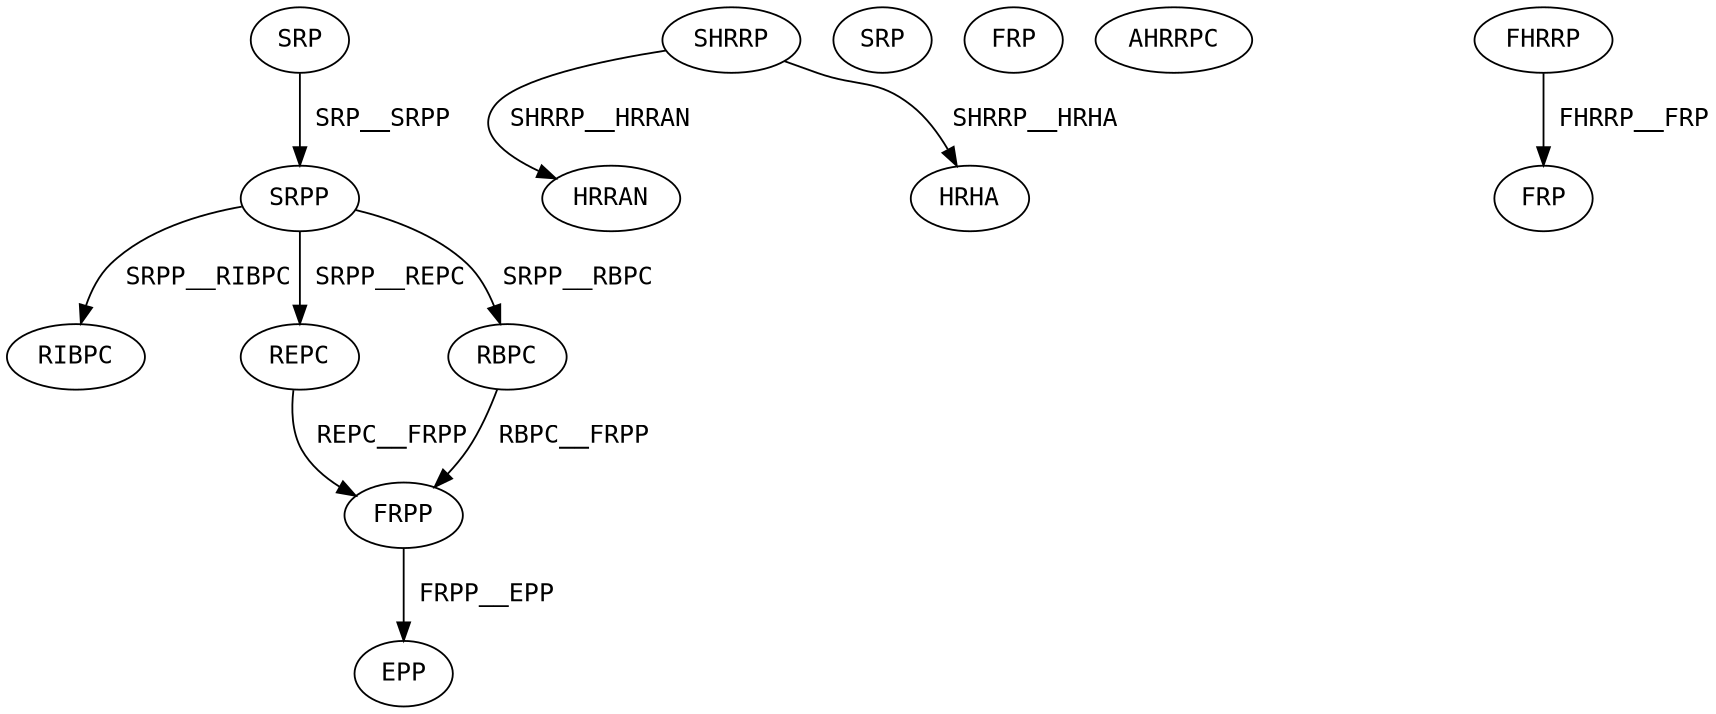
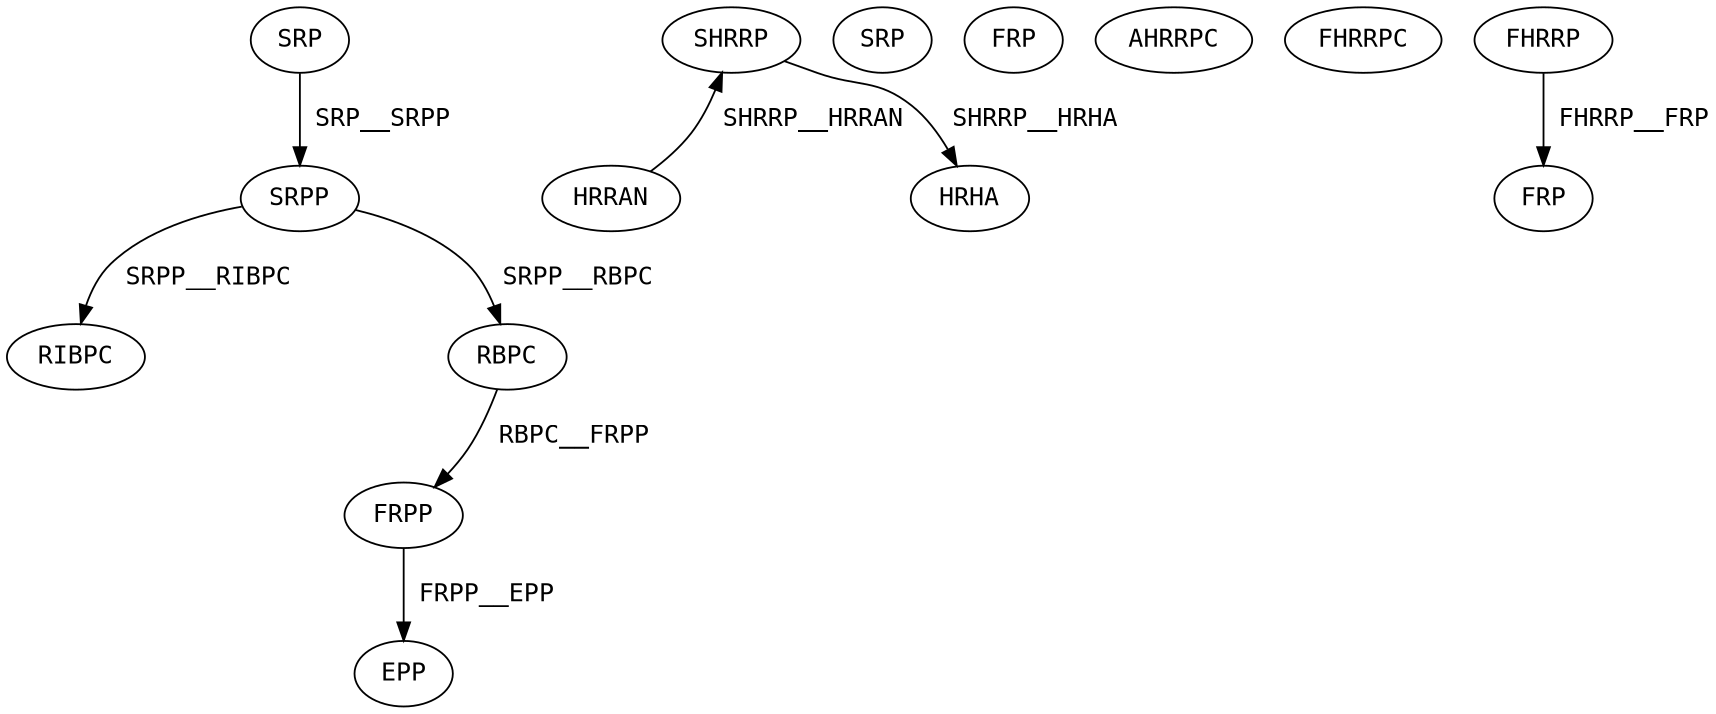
node "FHRRPC": added
edge "SHRRP" -> "HRRAN": reversed
node "REPC": removed
